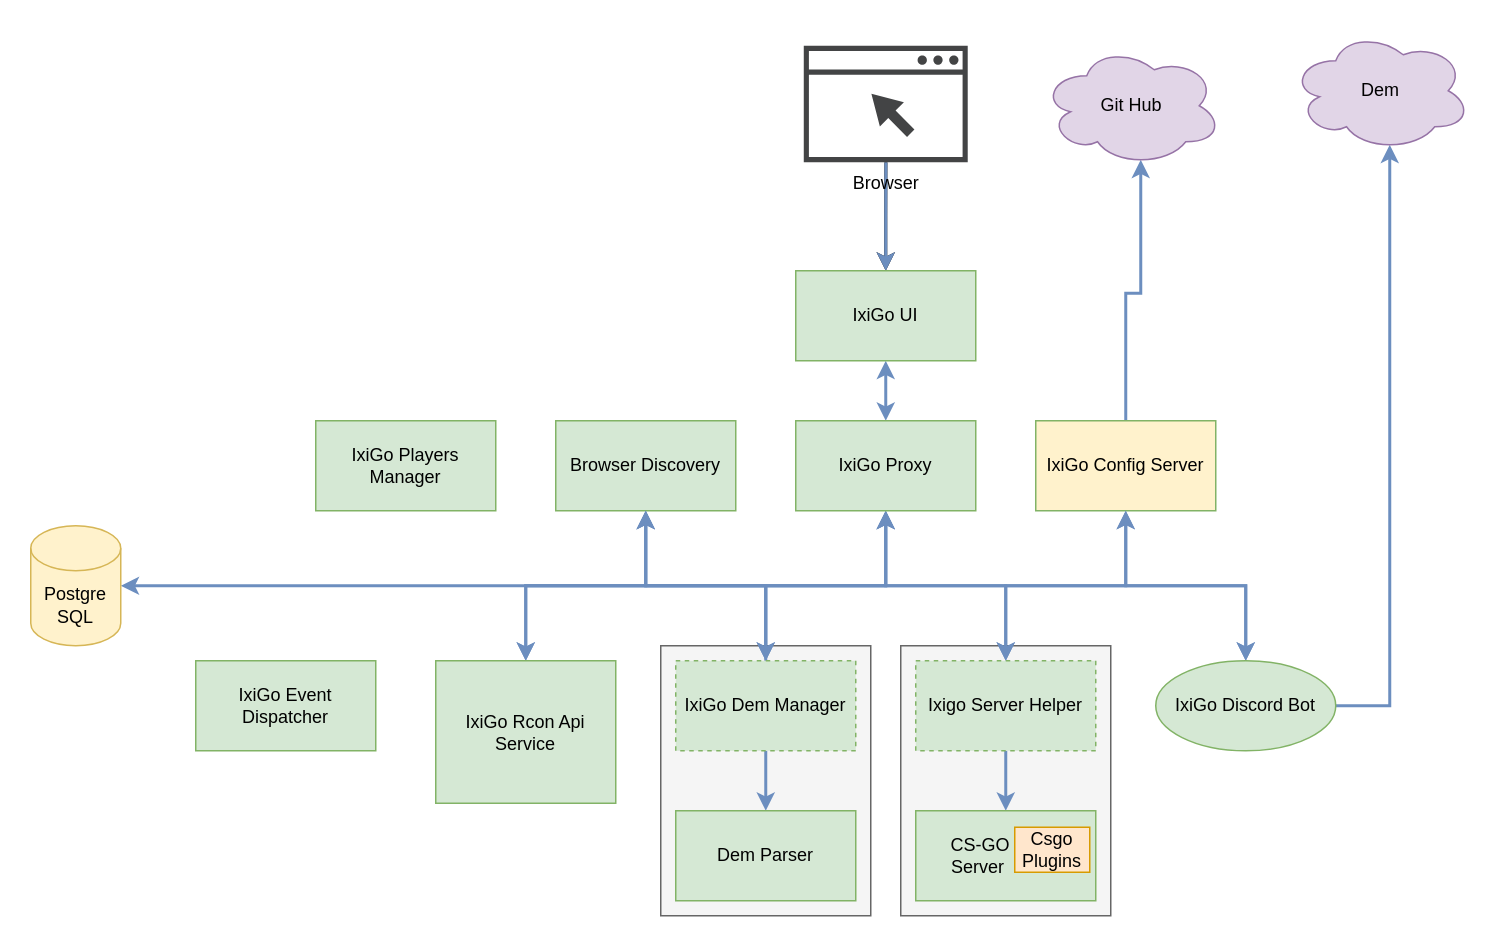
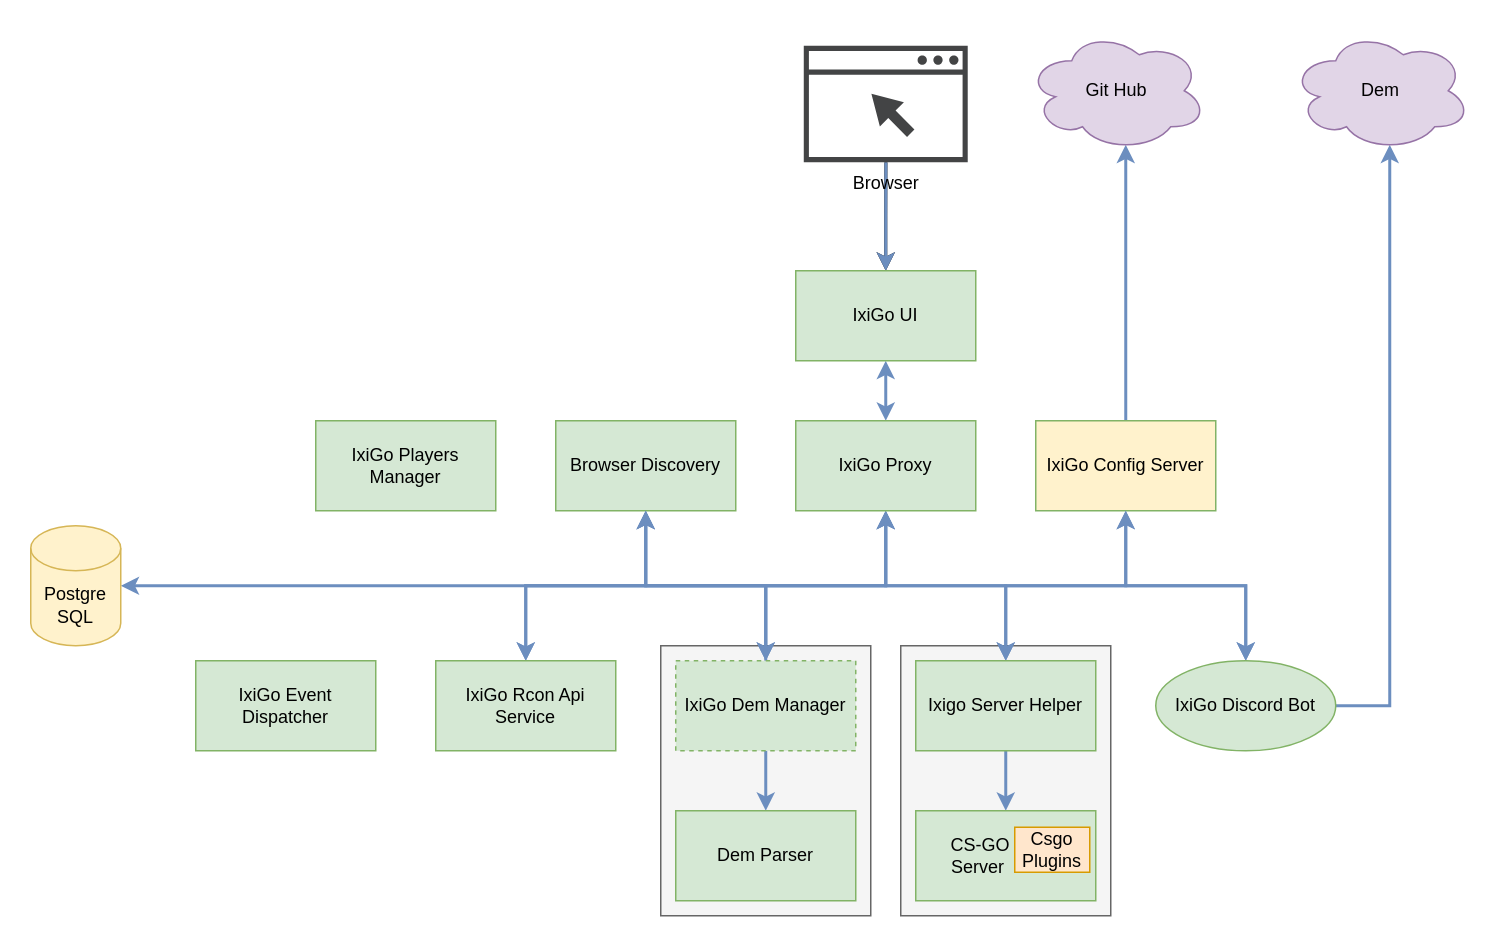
node "Git Hub": moved (1132, 106) -> (1117, 91)
node "Ixigo Server Helper": style dashed -> solid
node "IxiGo Rcon Api Service": size 180x143 -> 180x90
